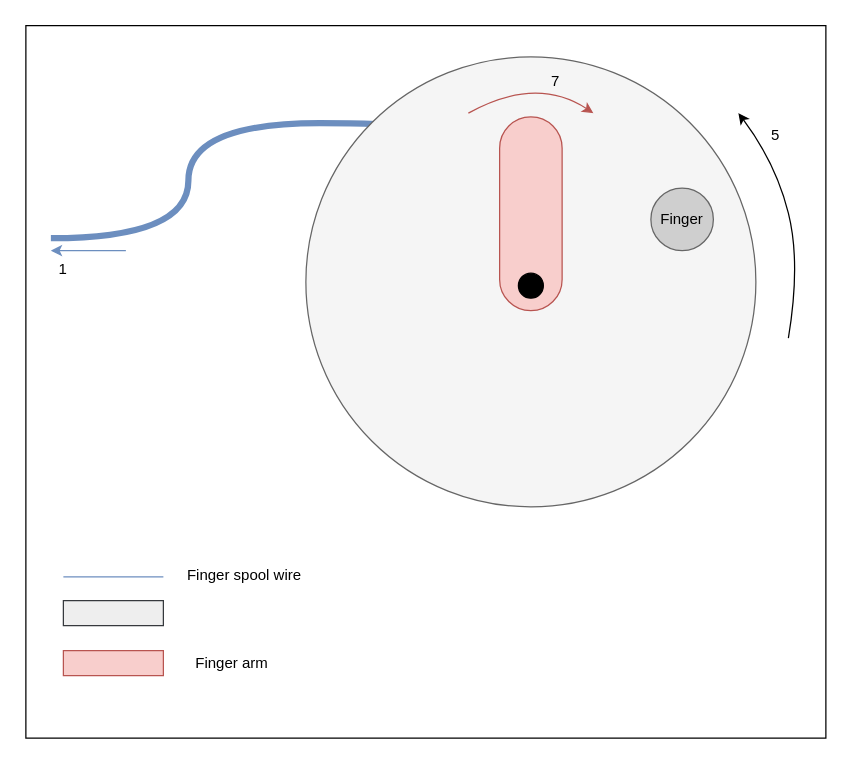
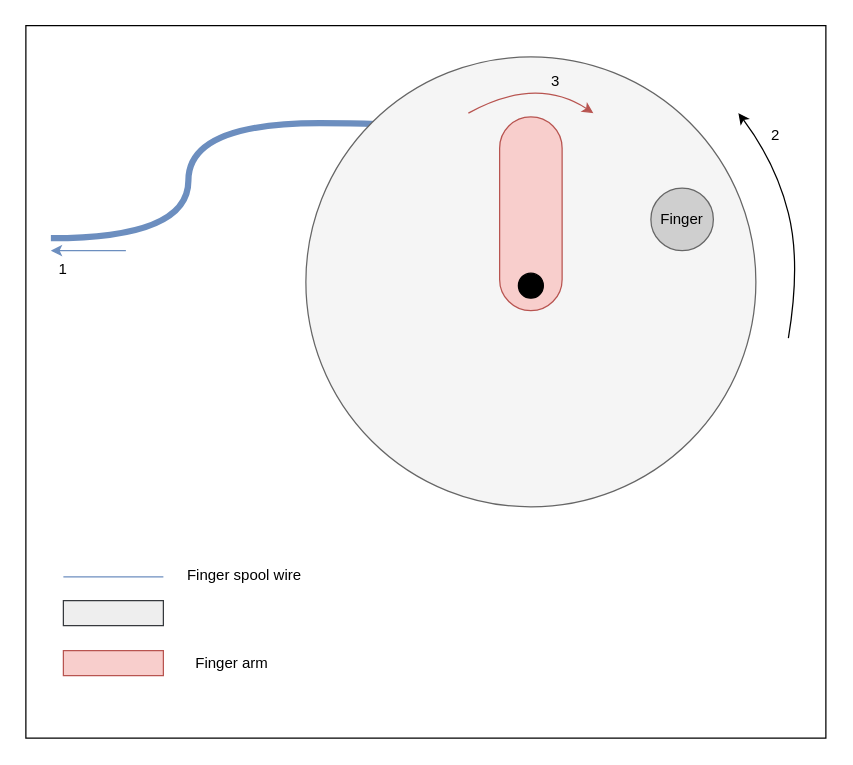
node "7": label "7" -> "3"
node "5": label "5" -> "2"
